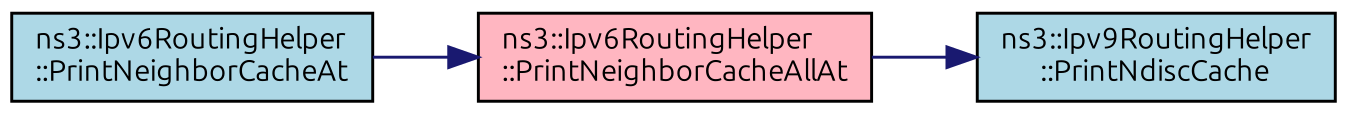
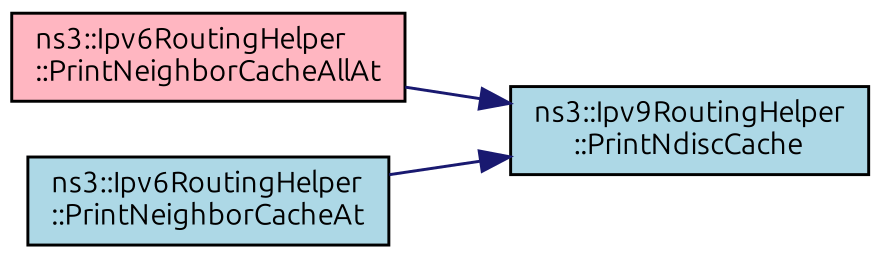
edge "ns3::Ipv6RoutingHelper ::PrintNeighborCacheAt" -> "ns3::Ipv6RoutingHelper ::PrintNeighborCacheAllAt": now "ns3::Ipv6RoutingHelper ::PrintNeighborCacheAt" -> "ns3::Ipv9RoutingHelper ::PrintNdiscCache"
